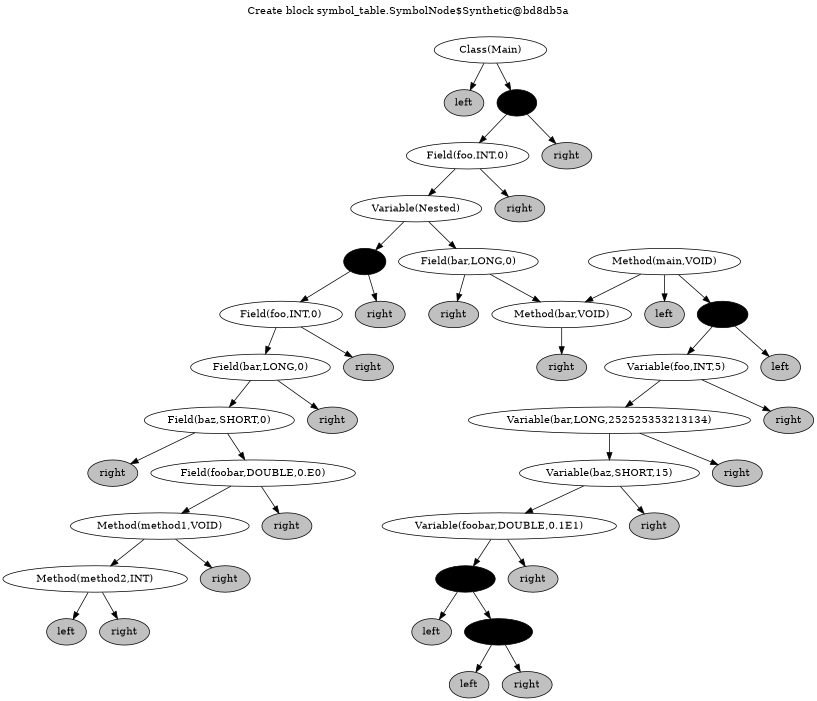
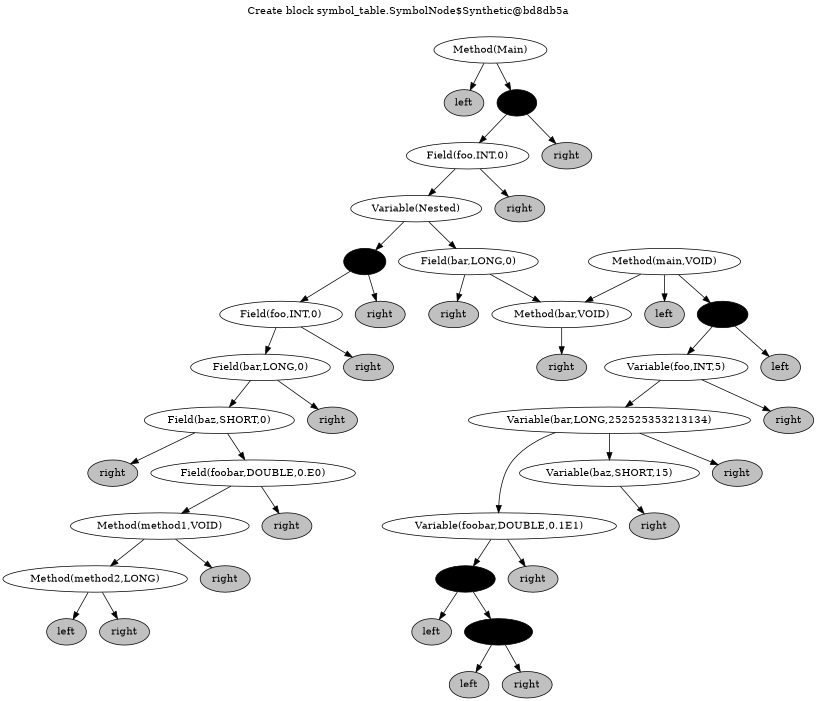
node "Class(Main)": label "Class(Main)" -> "Method(Main)"
edge "Variable(baz,SHORT,15)" -> "Variable(foobar,DOUBLE,0.1E1)": now "Variable(bar,LONG,252525353213134)" -> "Variable(foobar,DOUBLE,0.1E1)"
node "Method(method2,INT)": label "Method(method2,INT)" -> "Method(method2,LONG)"
